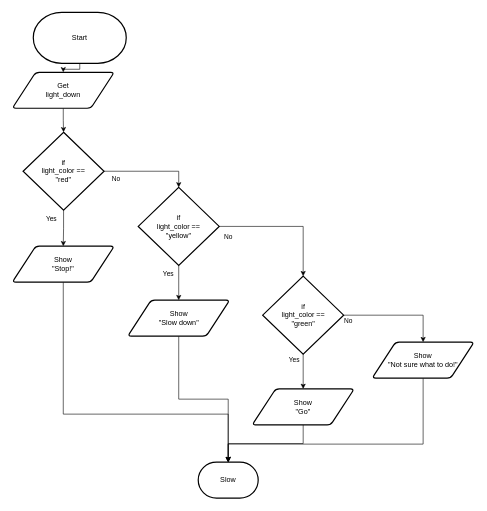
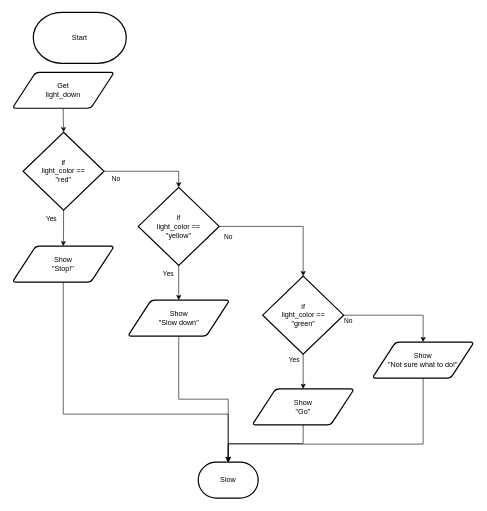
edge "Start" -> "Get light_down": removed
